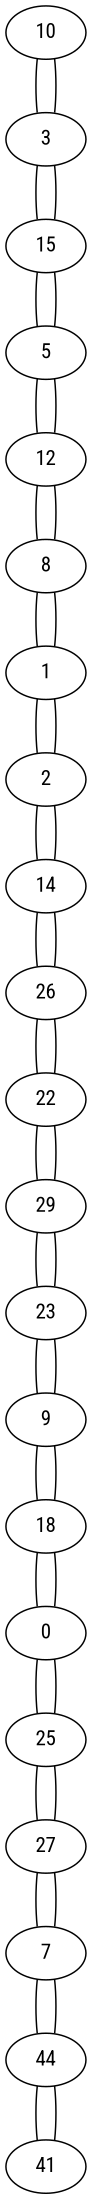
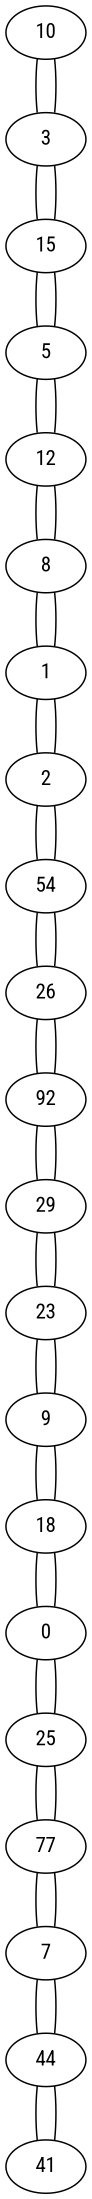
node "14": label "14" -> "54"
node "22": label "22" -> "92"
node "27": label "27" -> "77"
